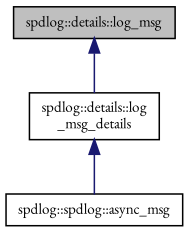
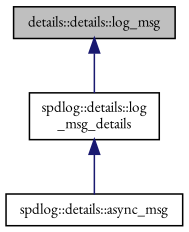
node "spdlog::details::log_msg": label "spdlog::details::log_msg" -> "details::details::log_msg"
node "spdlog::spdlog::async_msg": label "spdlog::spdlog::async_msg" -> "spdlog::details::async_msg"
